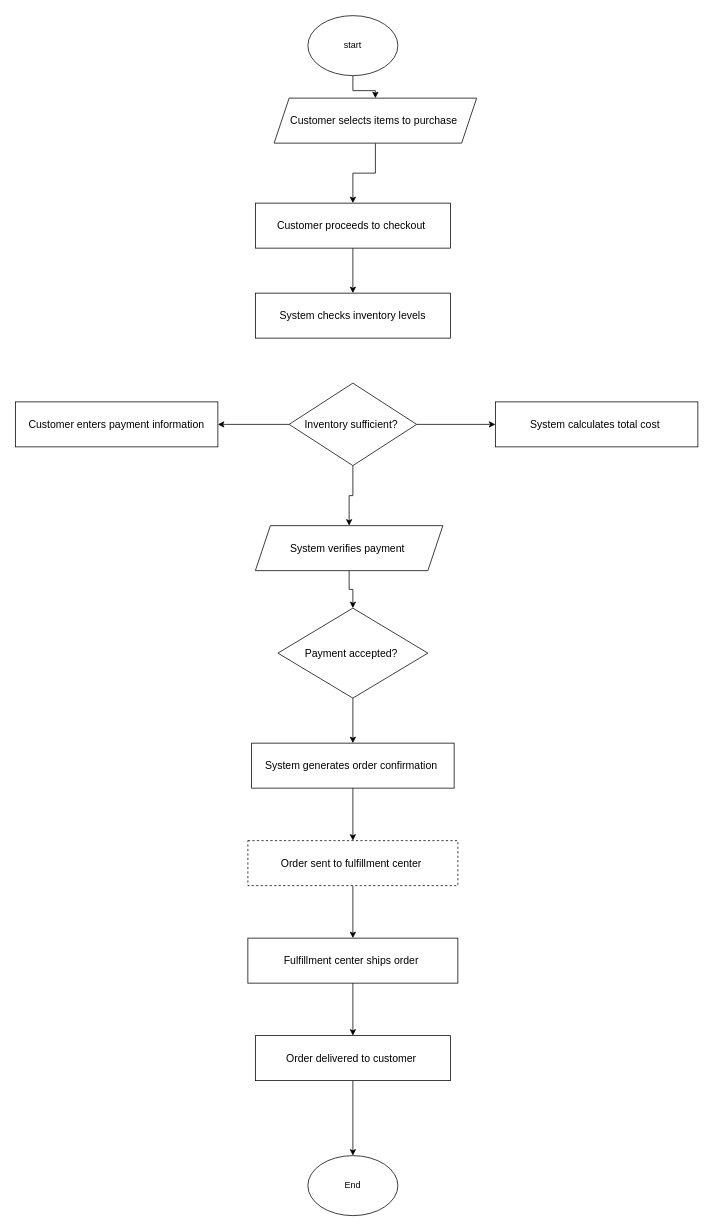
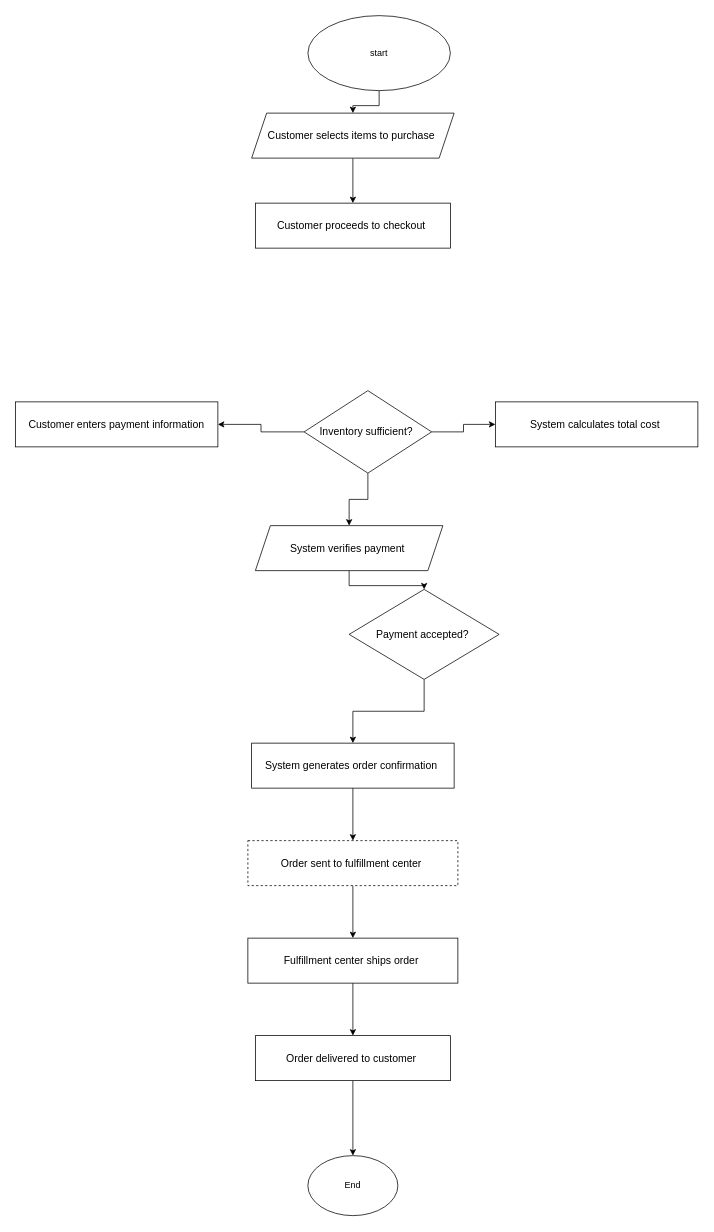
node "start": size 90x60 -> 143x75
node "Customer selects items to purchase": moved (375, 120) -> (353, 135)
edge "Customer proceeds to checkout" -> "System checks inventory levels": removed
node "System checks inventory levels": removed
node "Inventory sufficient?": moved (353, 424) -> (368, 432)
node "Payment accepted?": moved (353, 653) -> (424, 634)
